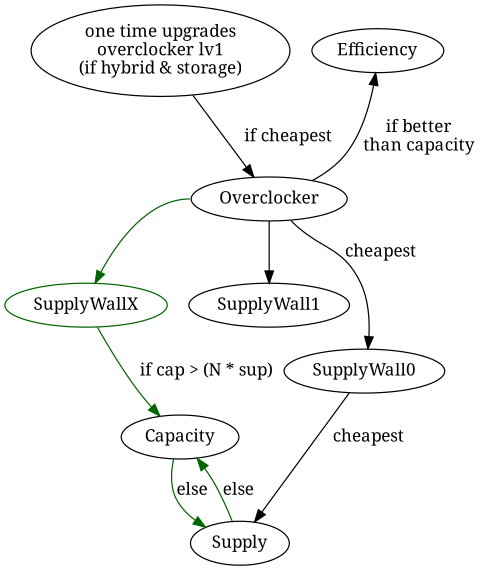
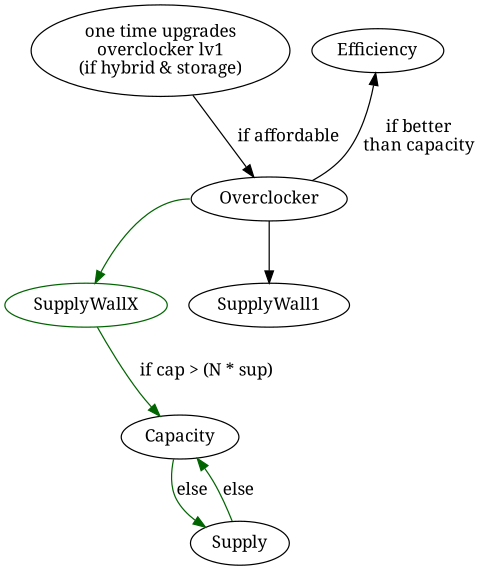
edge "one time upgrades overclocker lv1 (if hybrid & storage)" -> "Overclocker": label "if cheapest" -> "if affordable"
node "SupplyWall0": removed
